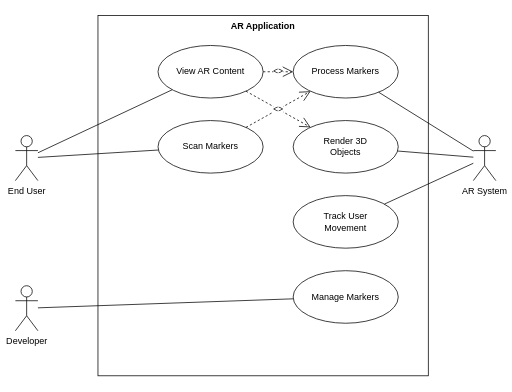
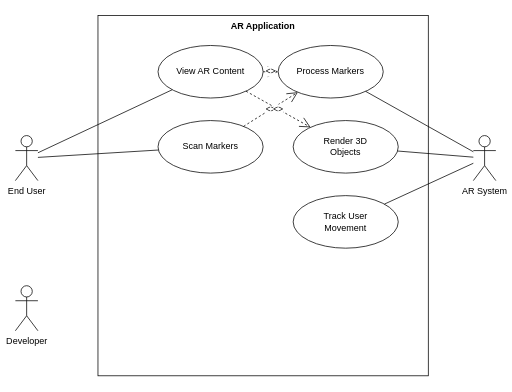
node "Process Markers": moved (345, 72) -> (330, 72)
node "Manage Markers": removed
edge "Manage Markers" -- "Developer": removed
